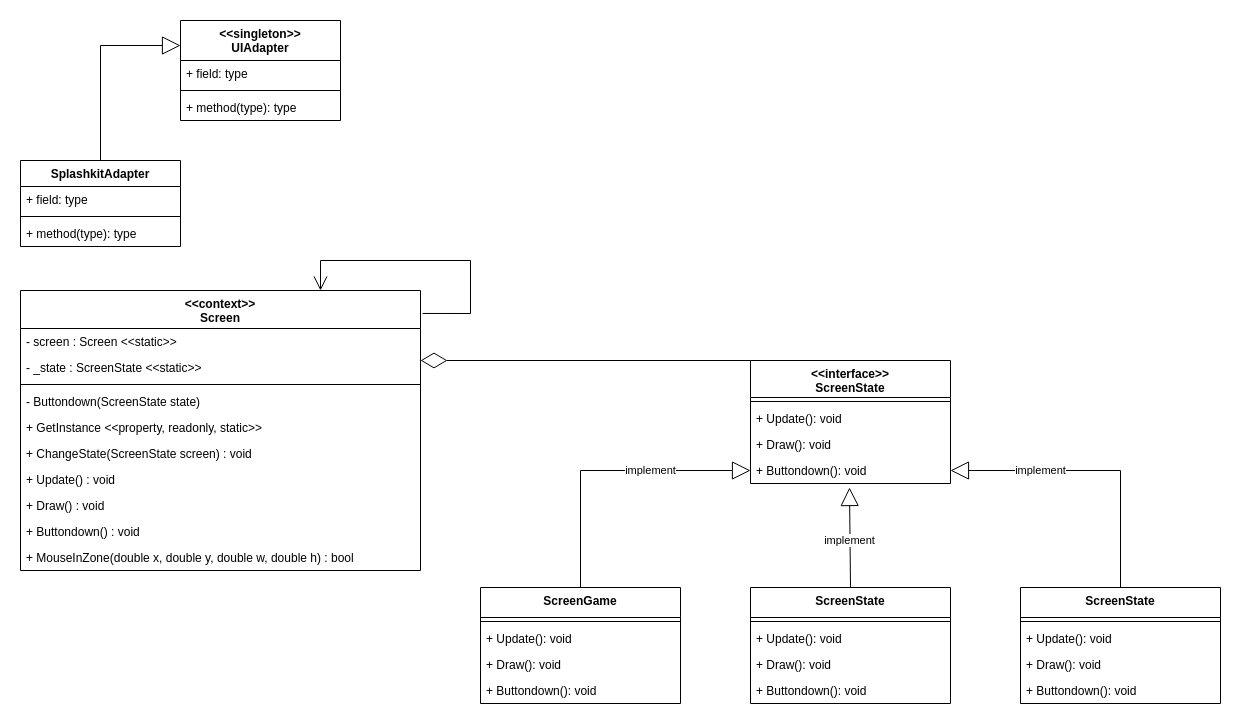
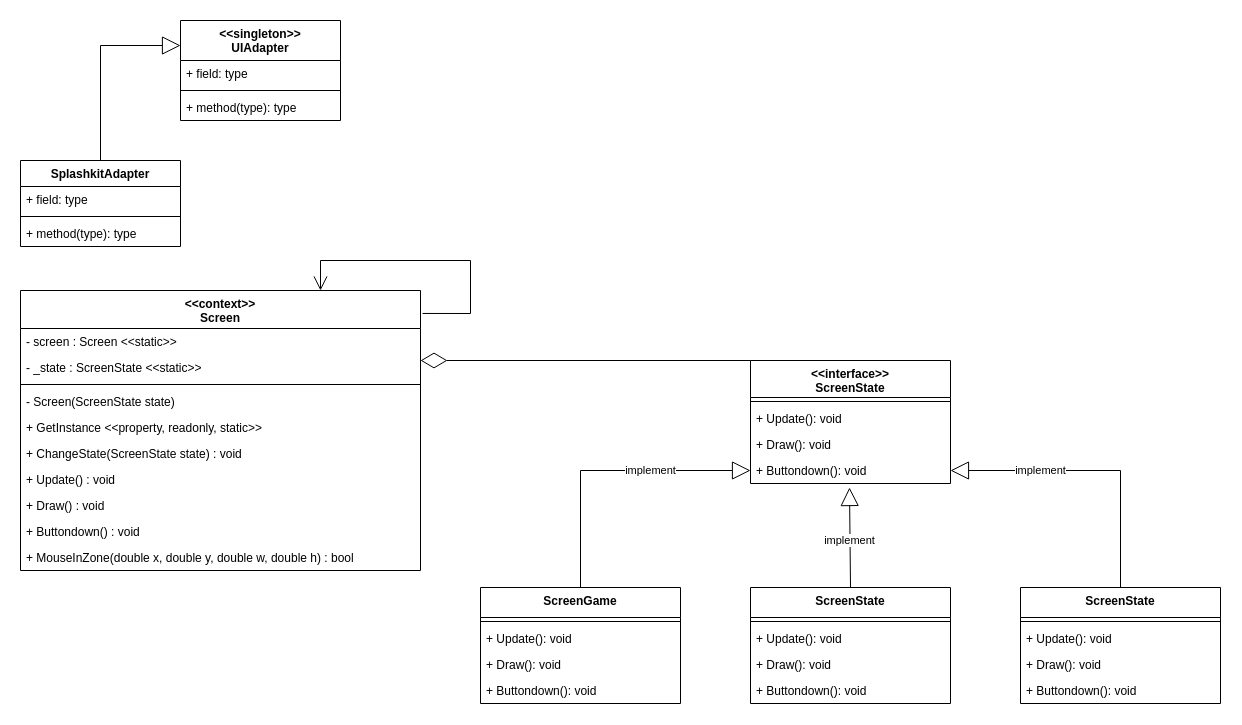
node "- Buttondown(ScreenState state)": label "- Buttondown(ScreenState state)" -> "- Screen(ScreenState state)"
node "+ ChangeState(ScreenState screen) : void": label "+ ChangeState(ScreenState screen) : void" -> "+ ChangeState(ScreenState state) : void"
